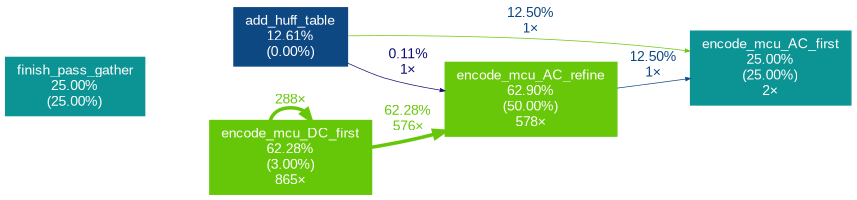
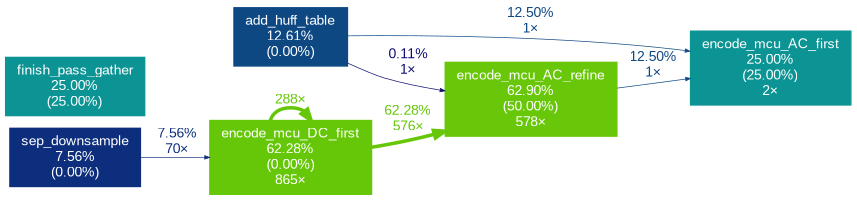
edge "add_huff_table 12.61% (0.00%)" -> "encode_mcu_AC_first 25.00% (25.00%) 2×": color #66c708 -> #0d4883
node "sep_downsample 7.56% (0.00%)": added
node "encode_mcu_DC_first 62.28% (3.00%) 865×": label "encode_mcu_DC_first 62.28% (3.00%) 865×" -> "encode_mcu_DC_first 62.28% (0.00%) 865×"
